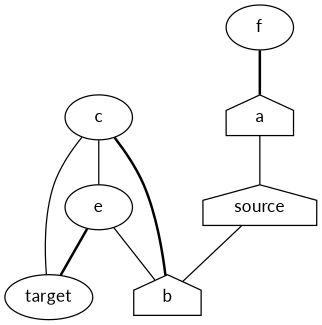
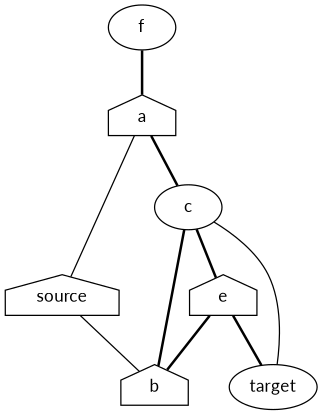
edge "a" -- "c": added
edge "c" -- "e": style solid -> bold
node "e": shape ellipse -> house
edge "e" -- "b": style solid -> bold
